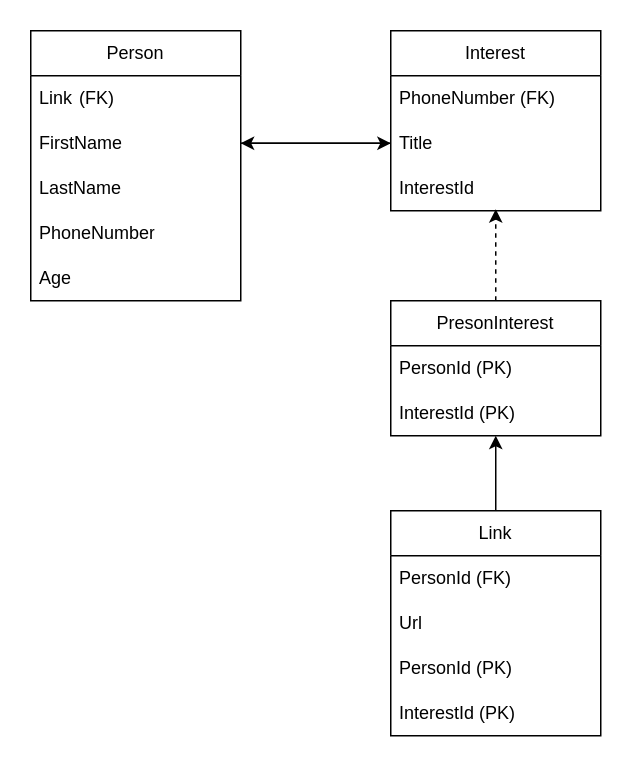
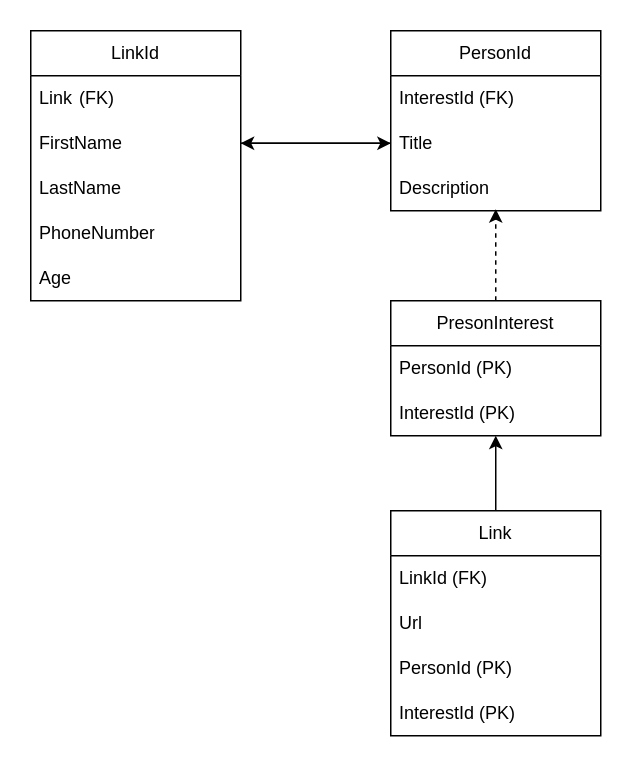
node "Person": label "Person" -> "LinkId"
node "Interest": label "Interest" -> "PersonId"
node "PhoneNumber (FK)": label "PhoneNumber (FK)" -> "InterestId (FK)"
node "InterestId": label "InterestId" -> "Description"
node "PersonId (FK)": label "PersonId (FK)" -> "LinkId (FK)"
